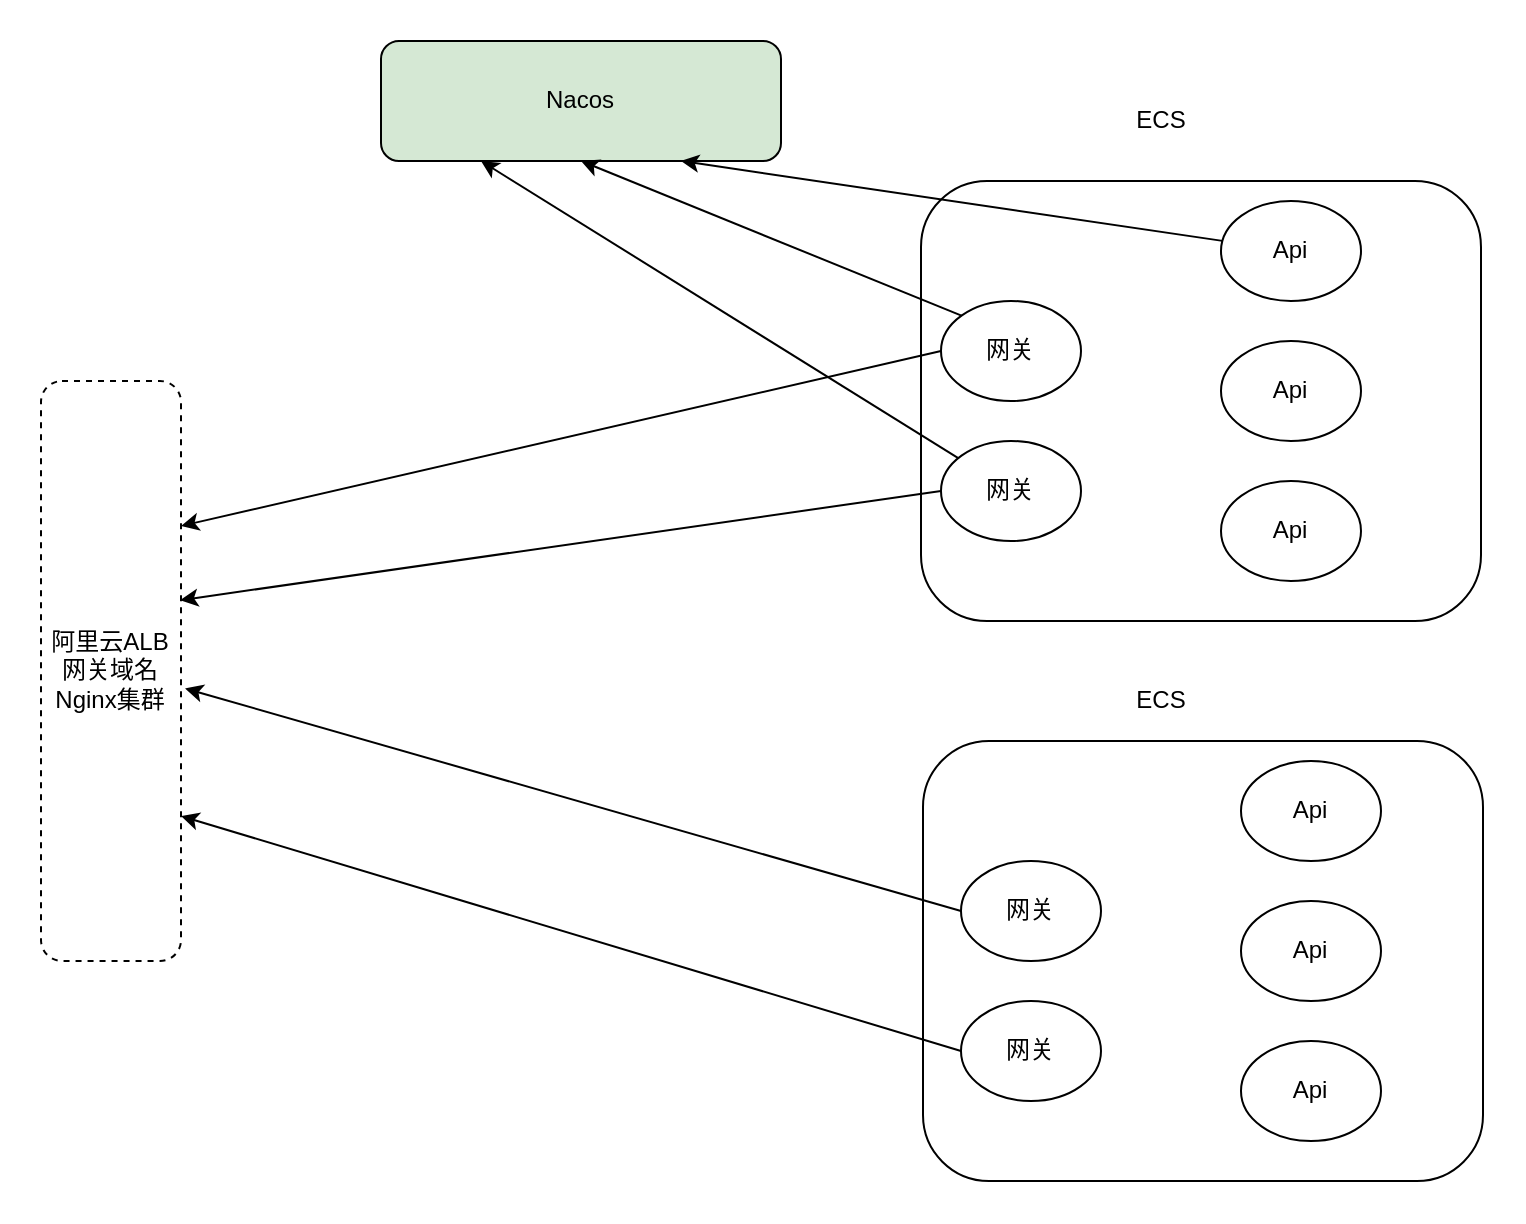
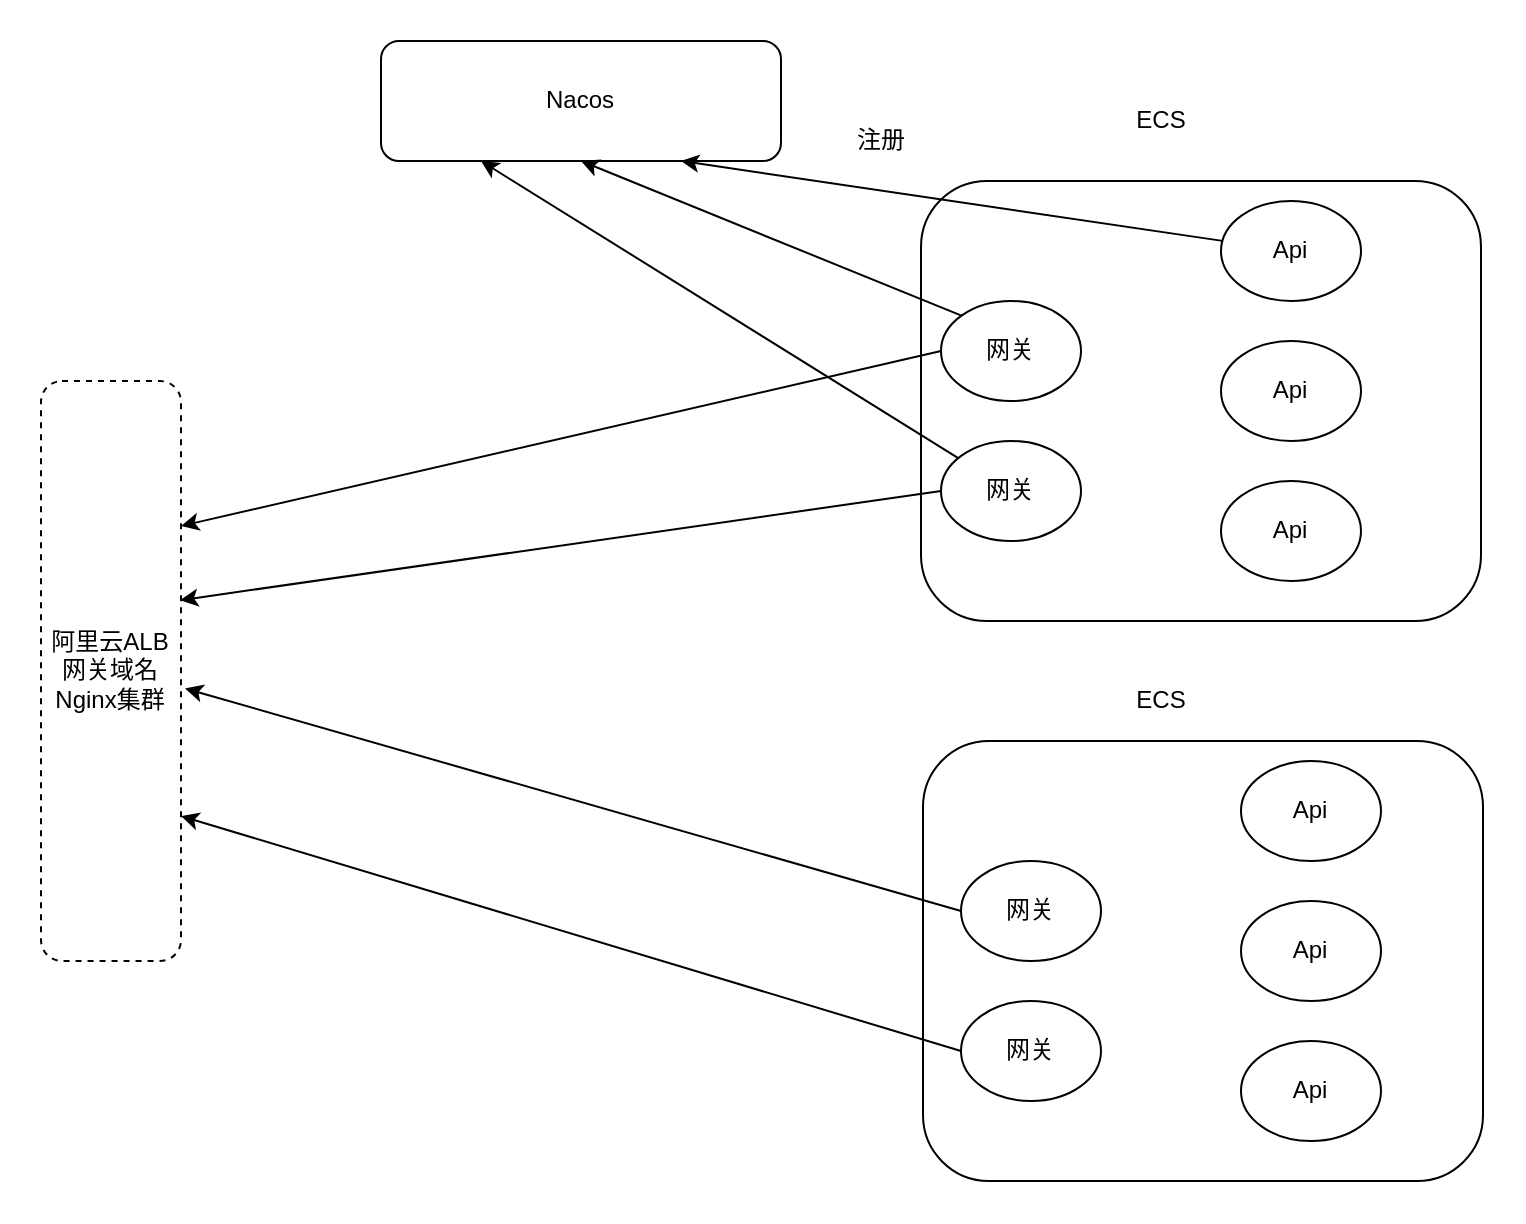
node "Nacos": fillcolor #d5e8d4 -> #ffffff
node "注册": added
